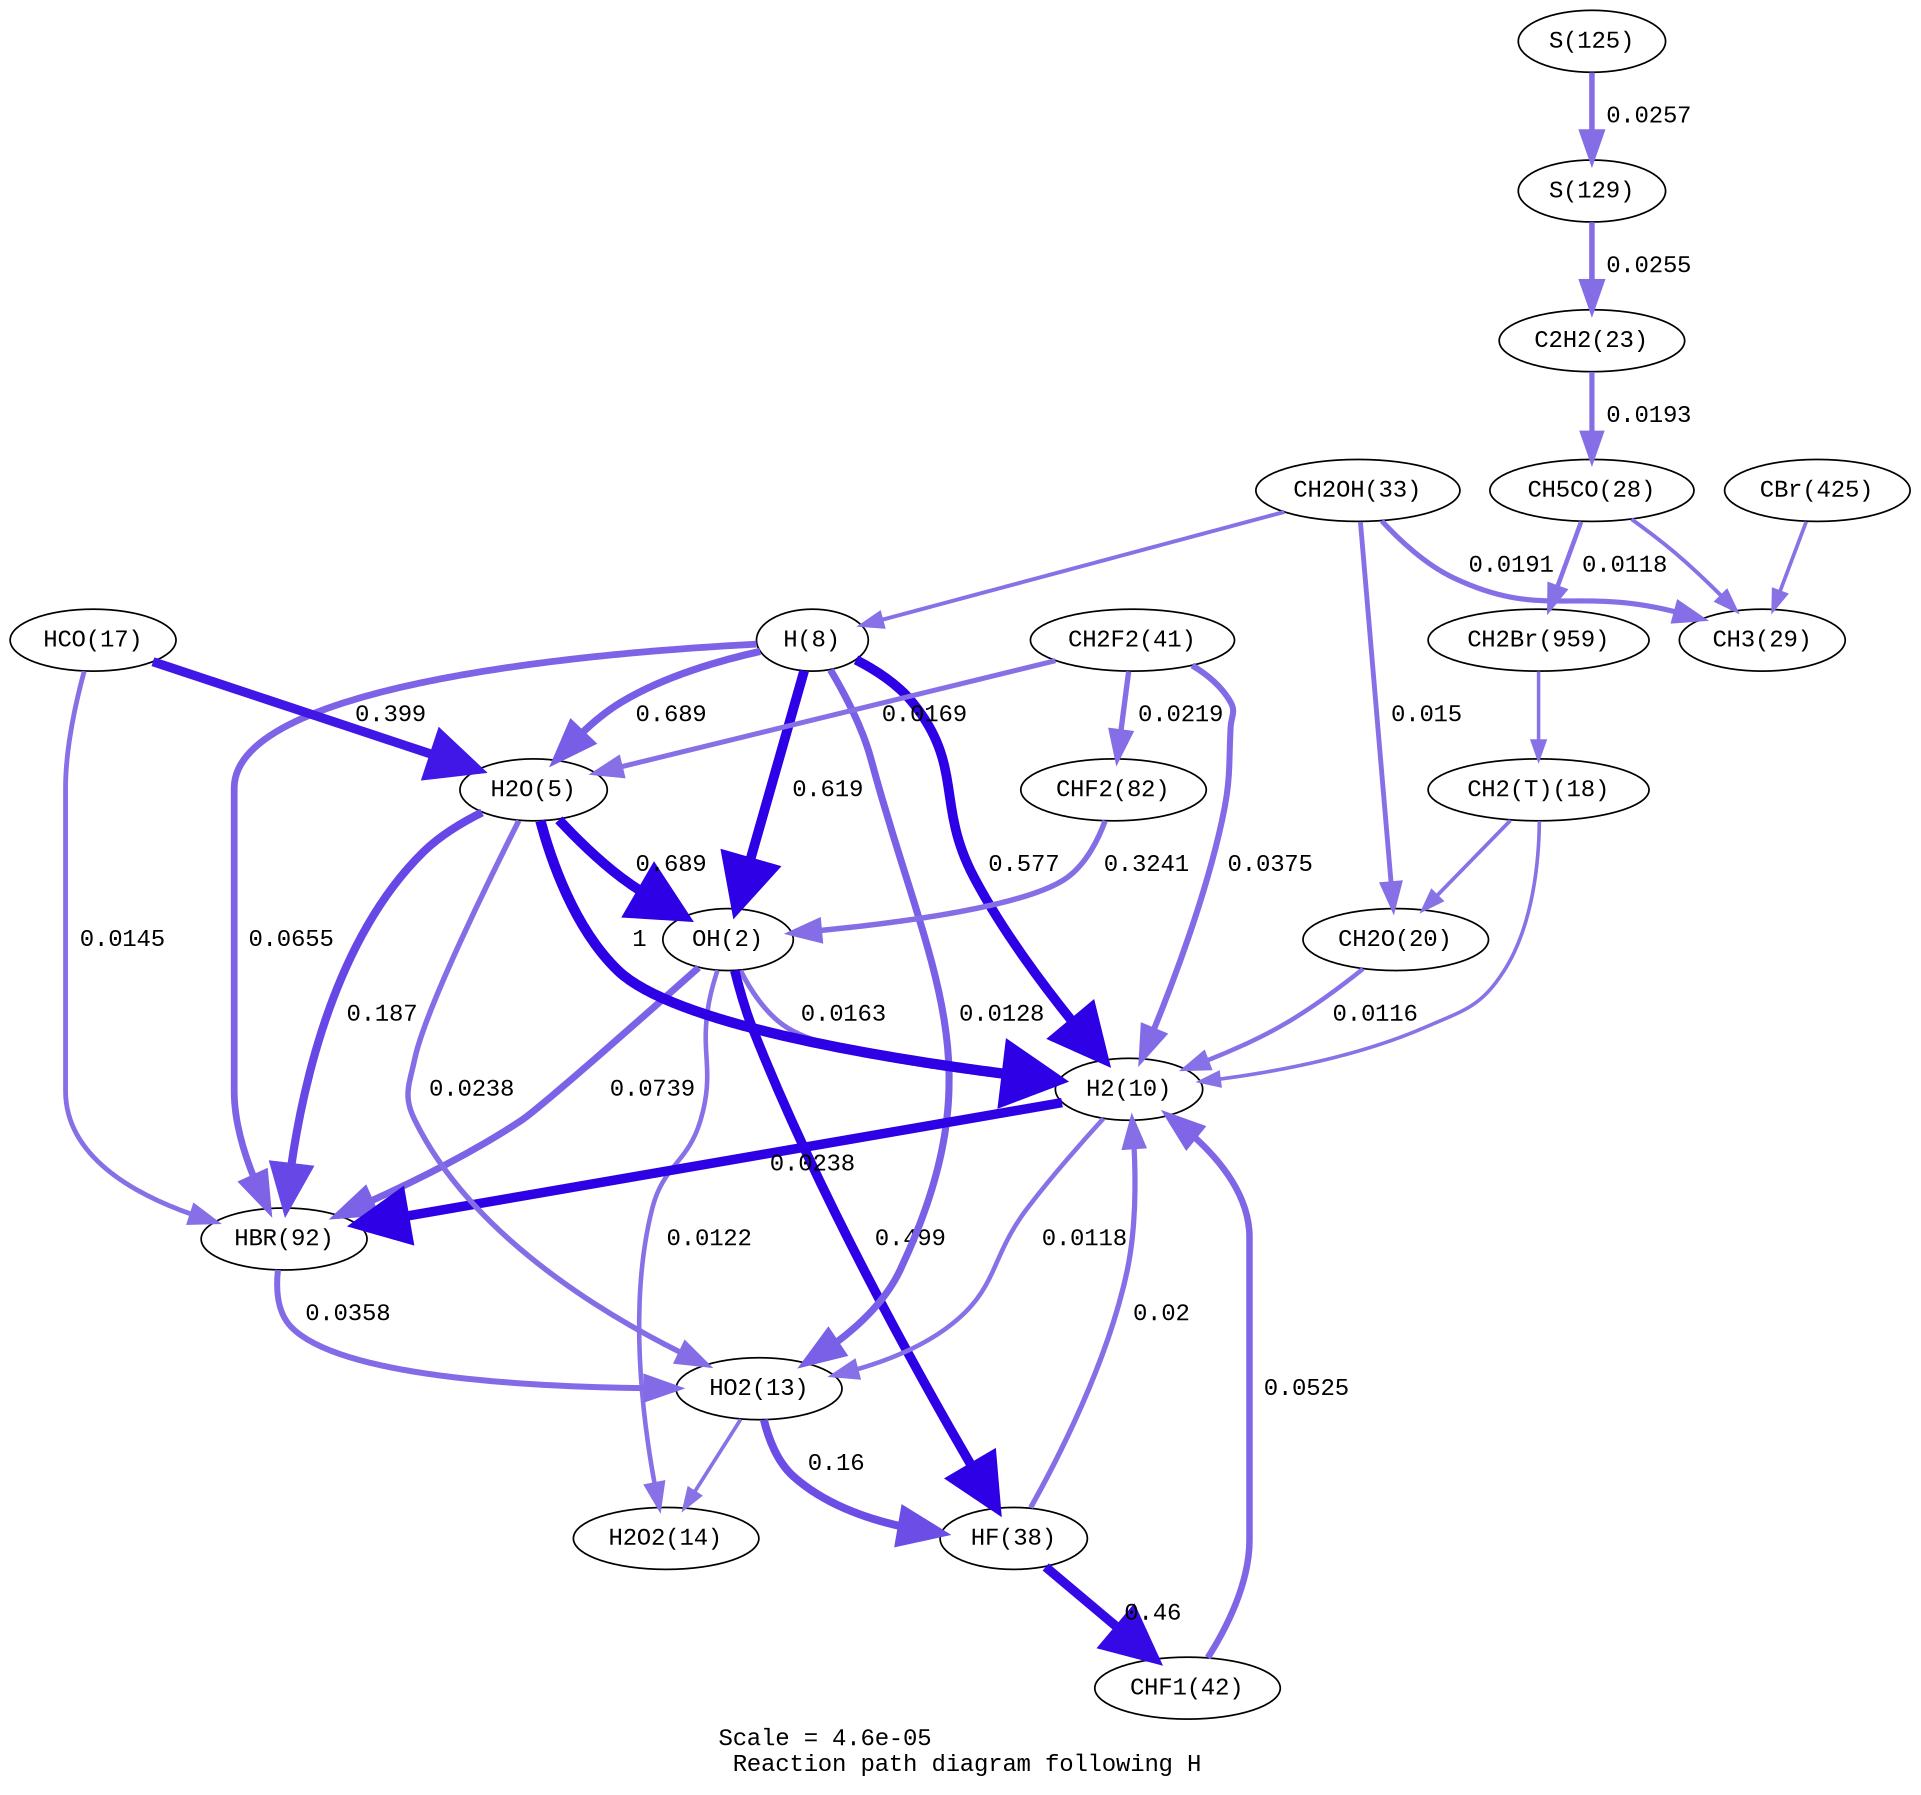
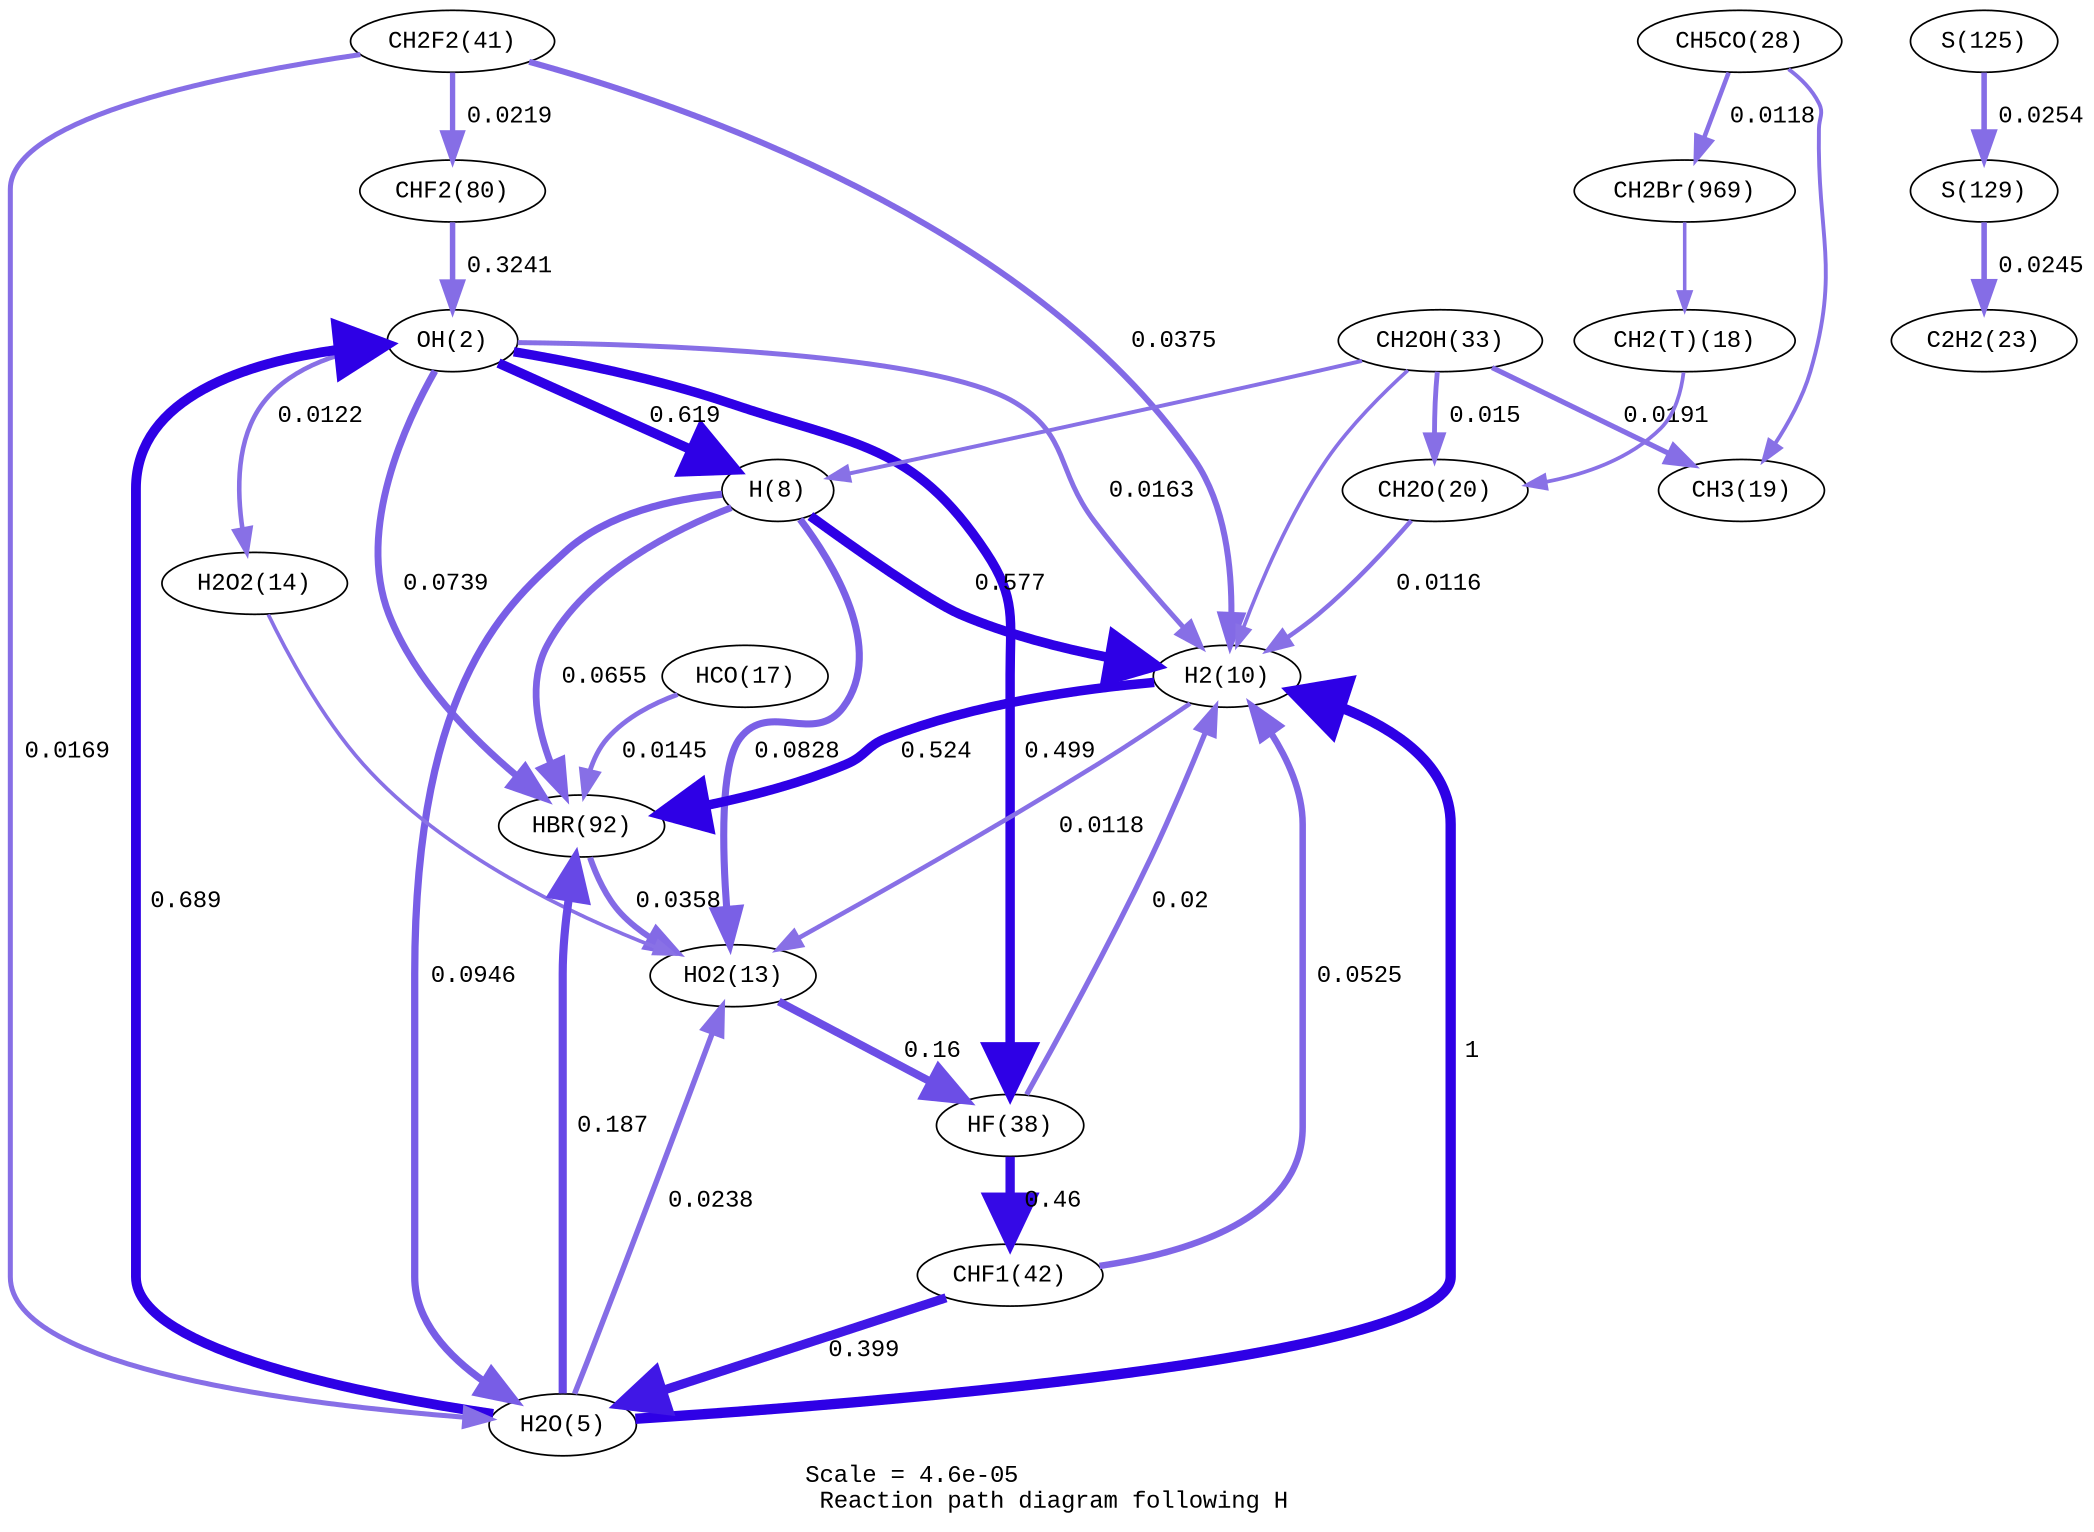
edge "S(125)" -> "S(129)": label " 0.0257" -> " 0.0254"
edge "S(129)" -> "C2H2(23)": label " 0.0255" -> " 0.0245"
edge "C2H2(23)" -> "CH5CO(28)": removed, label "0.0193"
node "CBr(425)": removed
node "CH2Br(959)": label "CH2Br(959)" -> "CH2Br(969)"
node "CH3(29)": label "CH3(29)" -> "CH3(19)"
edge "HCO(17)" -> "H2O(5)": now "CHF1(42)" -> "H2O(5)"
edge "H(8)" -> "H2O(5)": label " 0.689" -> " 0.0946"
edge "H(8)" -> "OH(2)": reversed
node "CHF2(82)": label "CHF2(82)" -> "CHF2(80)"
edge "H(8)" -> "HO2(13)": label " 0.0128" -> " 0.0828"
edge "CH2(T)(18)" -> "H2(10)": now "CH2OH(33)" -> "H2(10)"
edge "H2(10)" -> "HBR(92)": label " 0.0238" -> " 0.524"
edge "HO2(13)" -> "H2O2(14)": reversed
